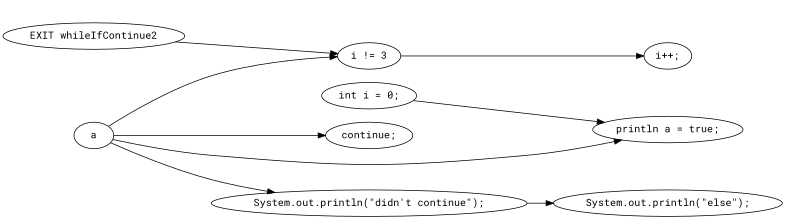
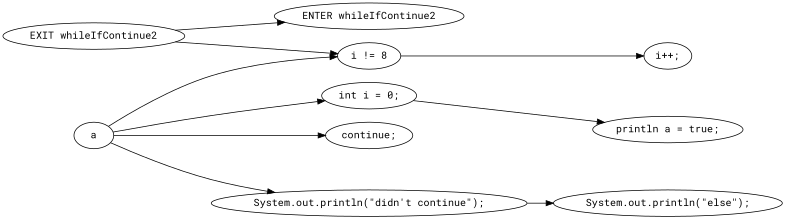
node "ENTER whileIfContinue2": added
node "i != 3": label "i != 3" -> "i != 8"
edge "a" -> "println a = true;": now "a" -> "int i = 0;"
